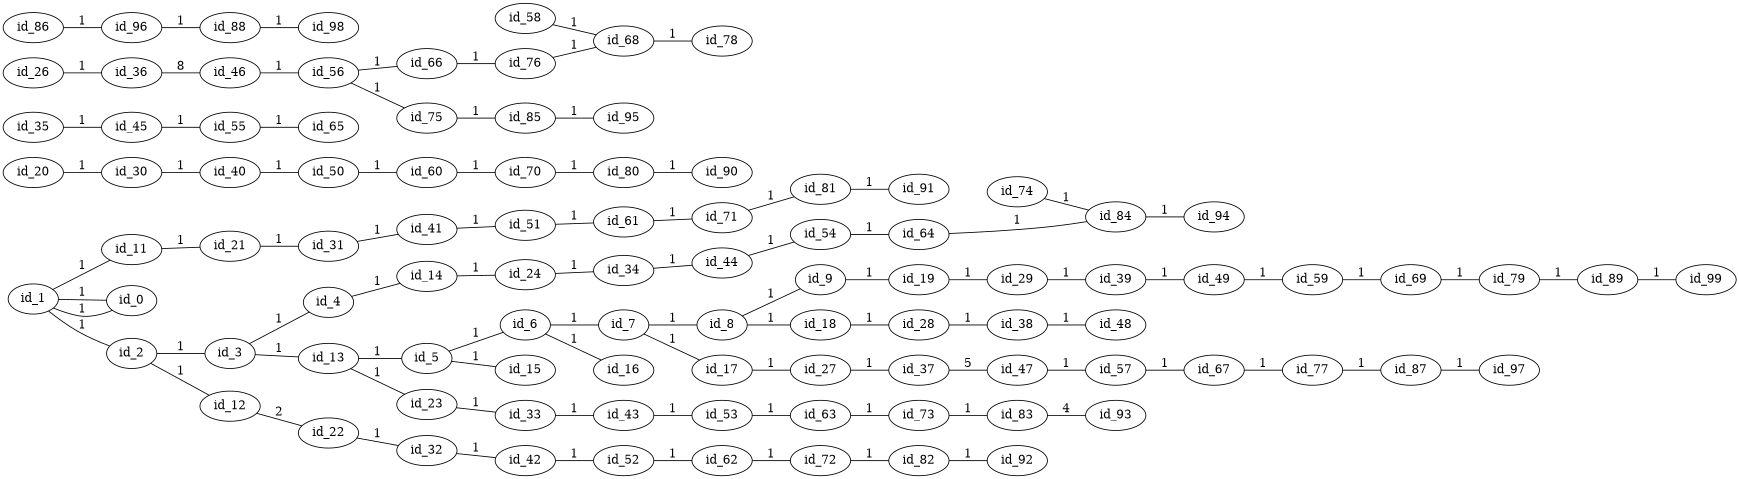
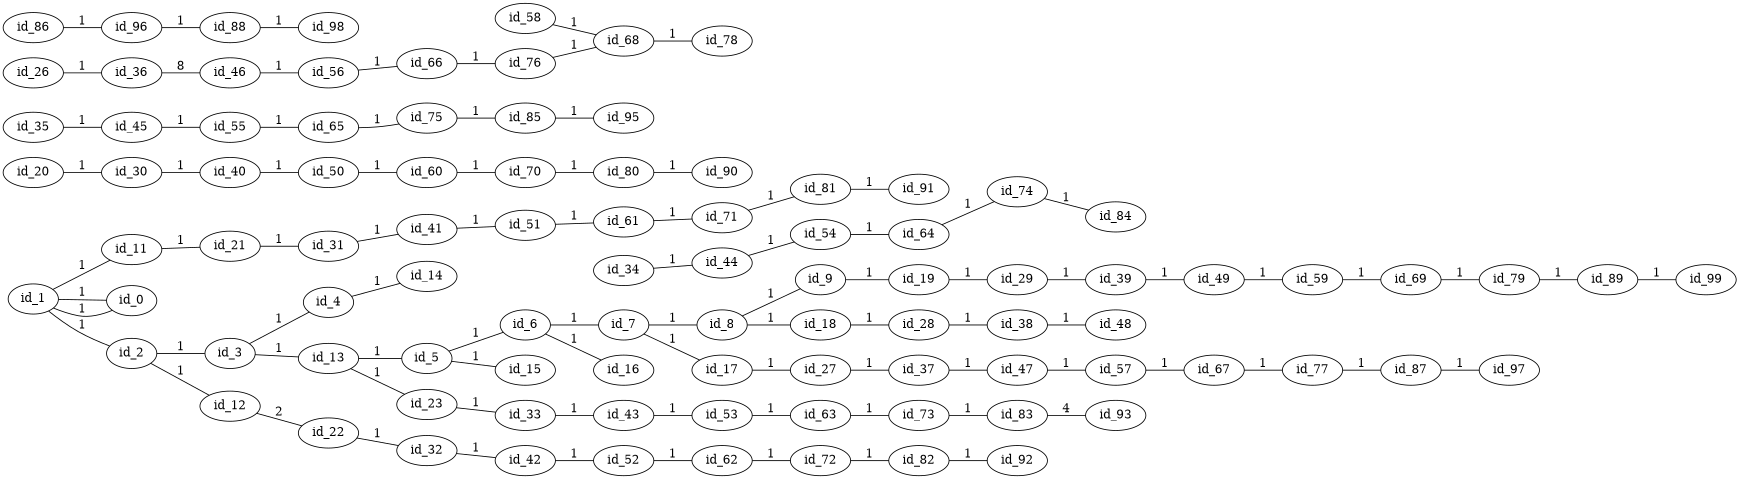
edge "id_56" -- "id_75": now "id_65" -- "id_75"
node "id_94": removed
edge "id_84" -- "id_64": now "id_74" -- "id_64"
node "id_24": removed
edge "id_37" -- "id_47": label "5" -> "1"
